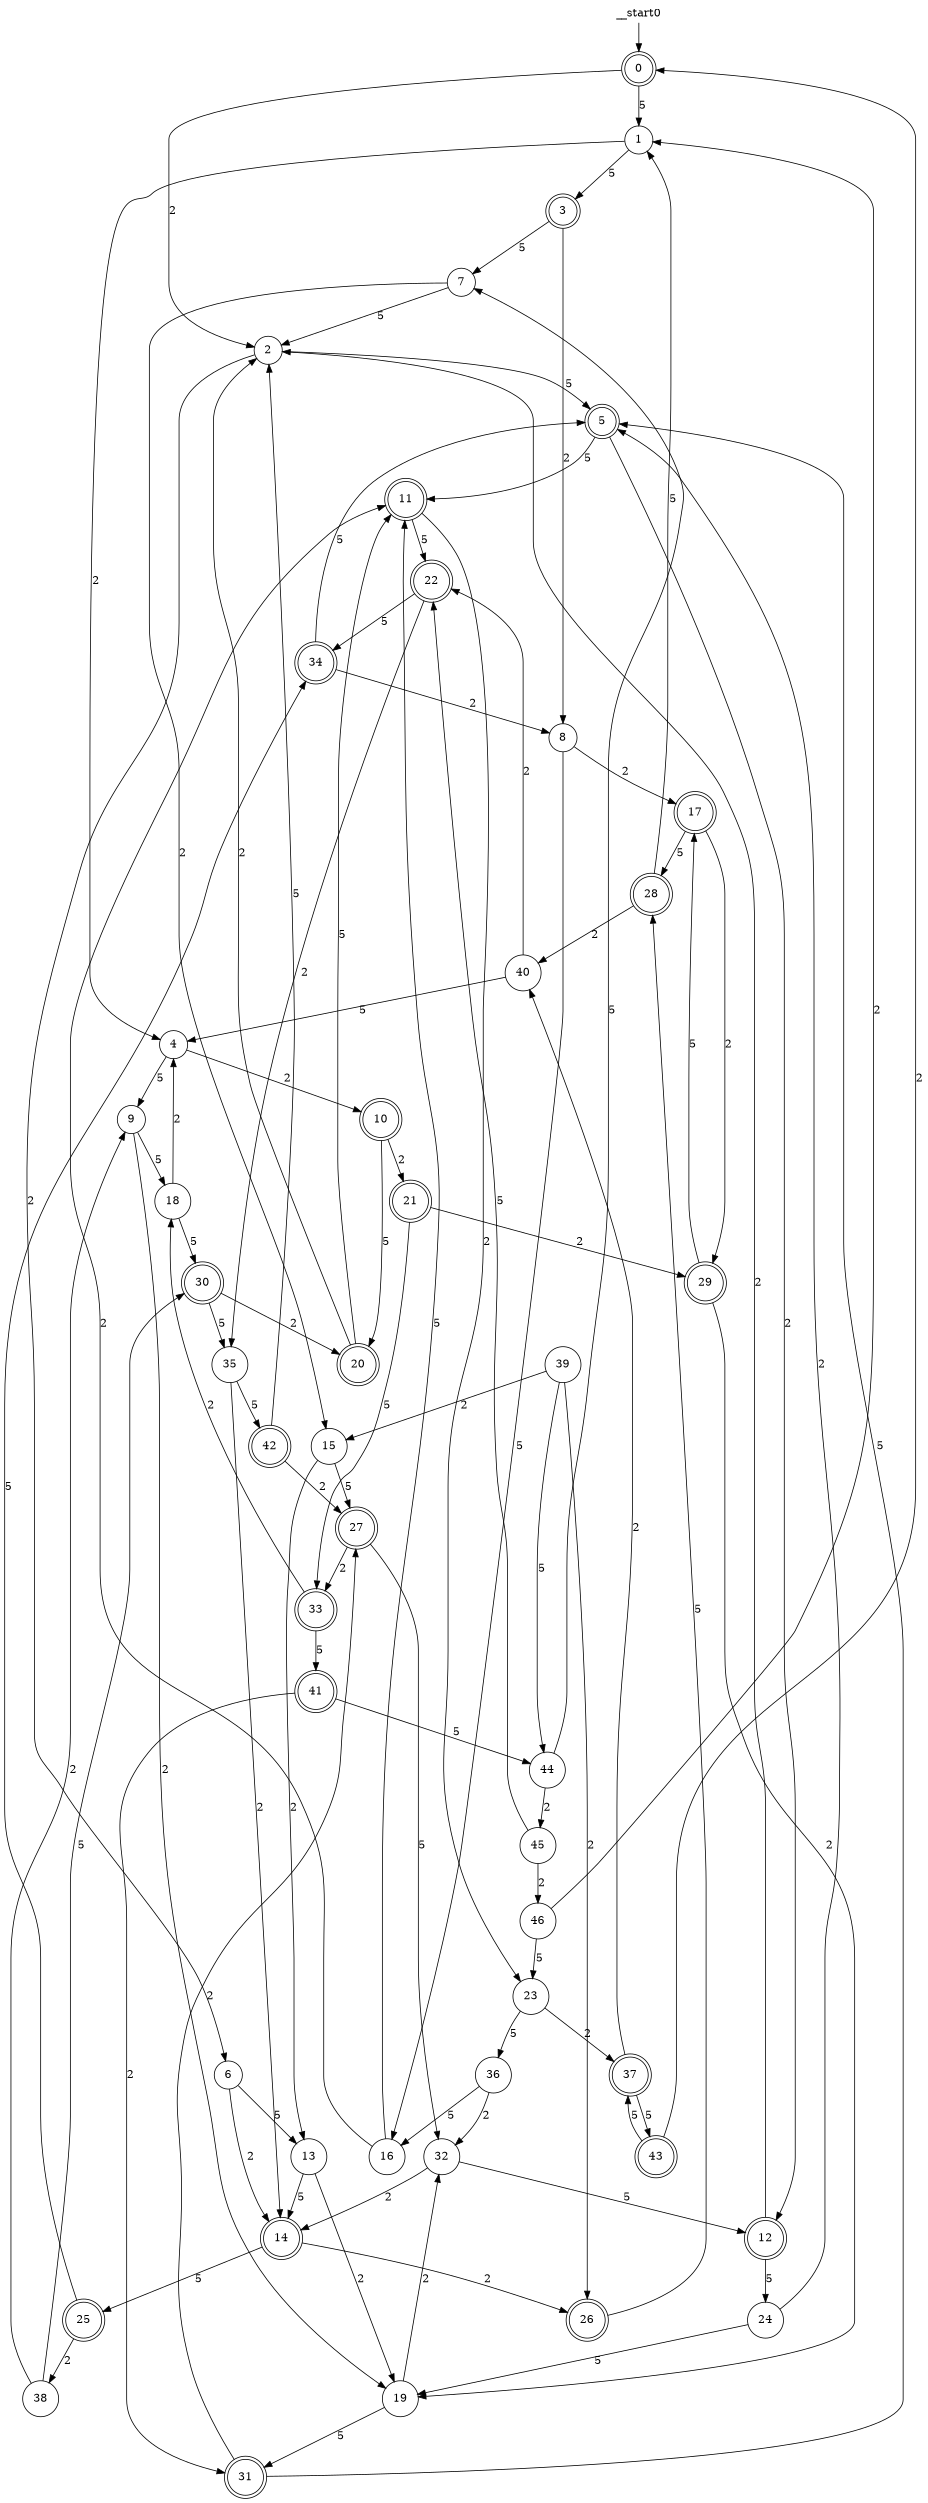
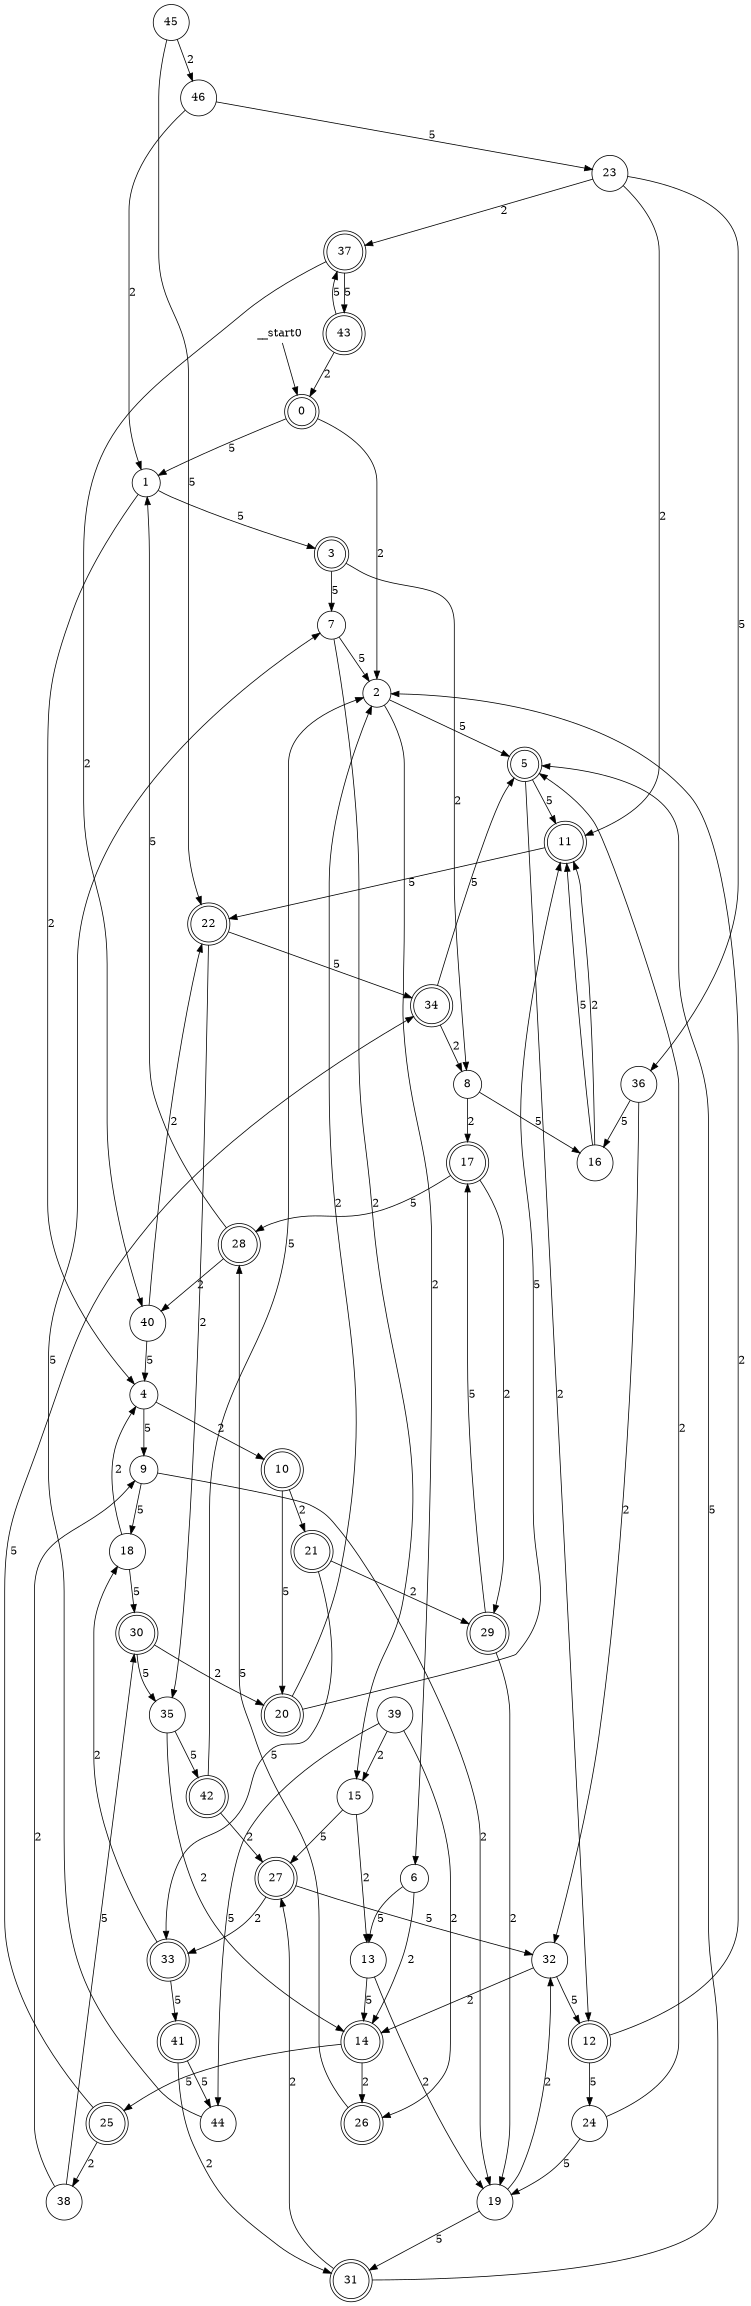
edge "11" -> "23": reversed
edge "44" -> "45": removed, label "2"
